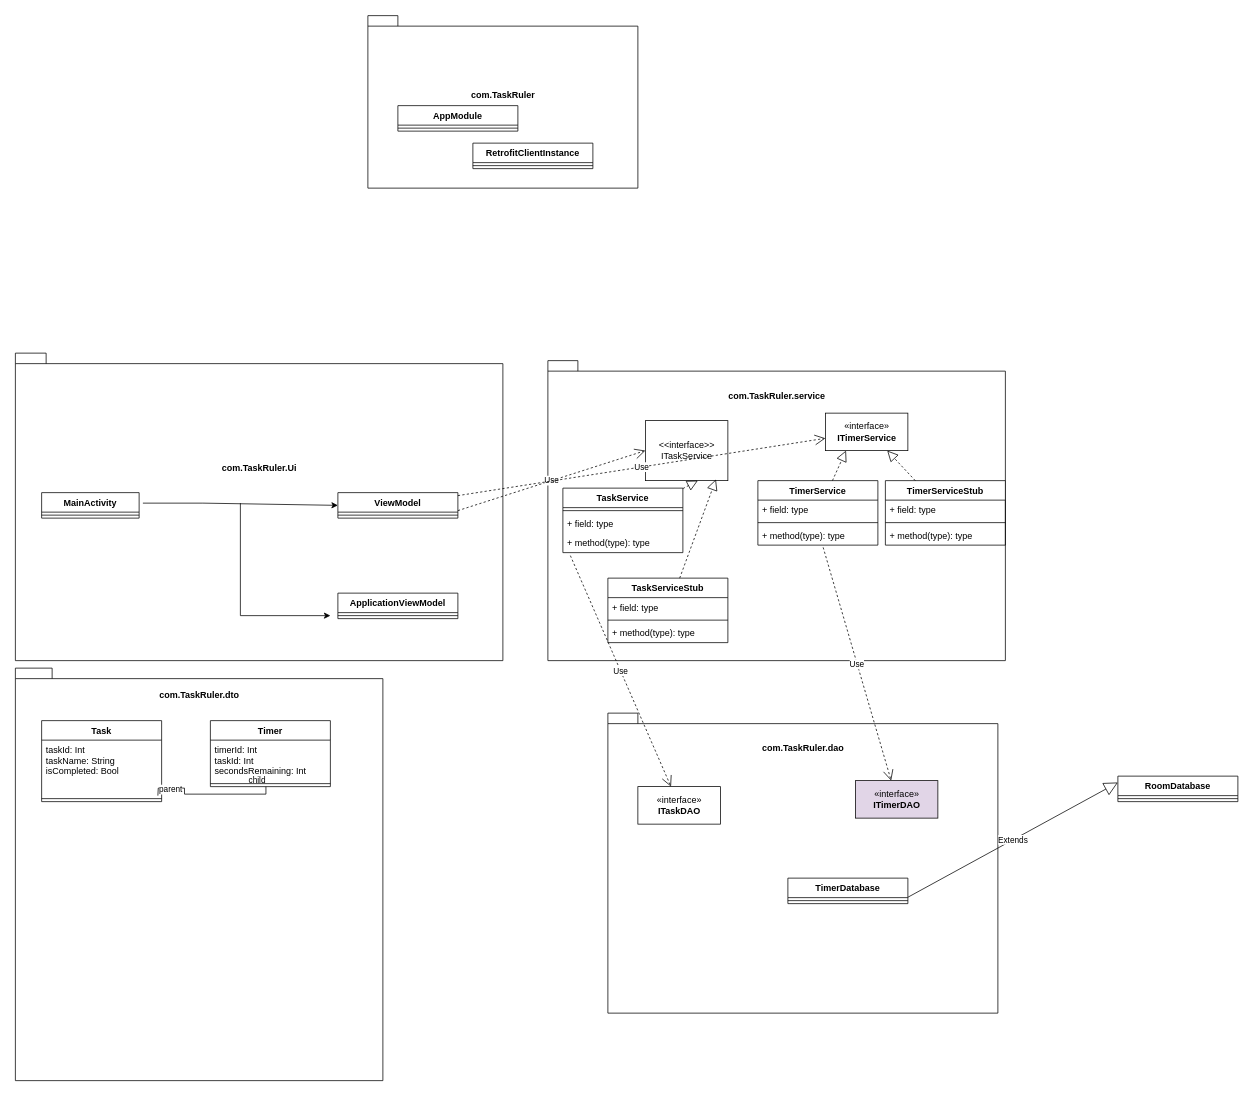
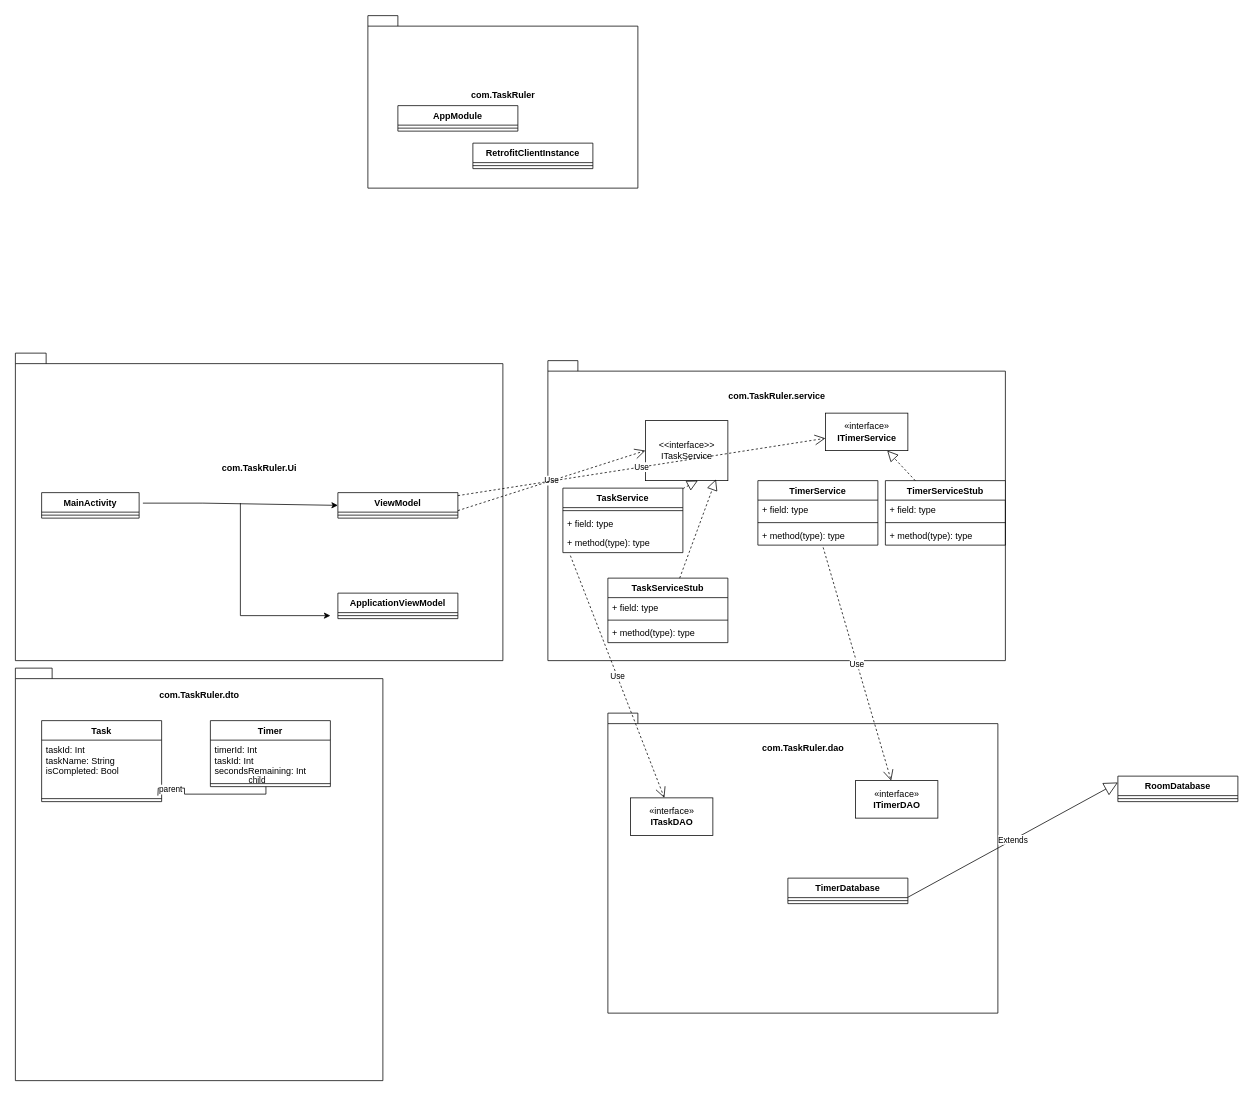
edge "TimerService" -> "«interface» ITimerService": removed
node "«interface» ITimerDAO": fillcolor #e1d5e7 -> #ffffff
node "«interface» ITaskDAO": moved (679, 805) -> (672, 816)
